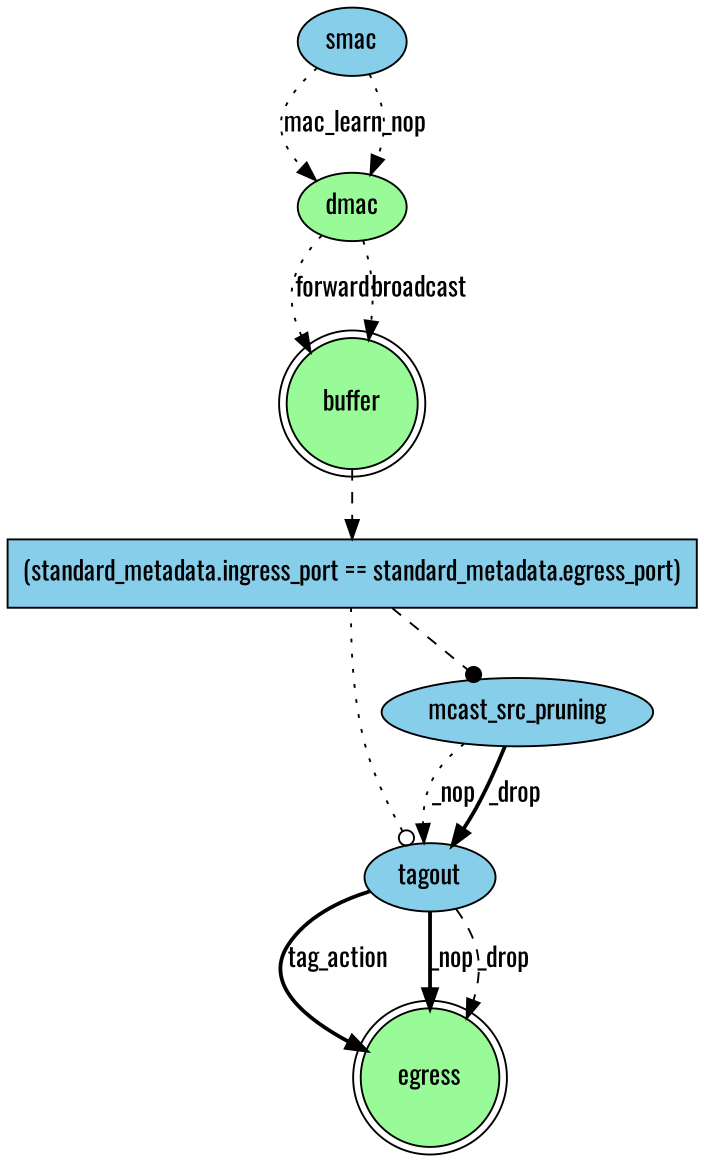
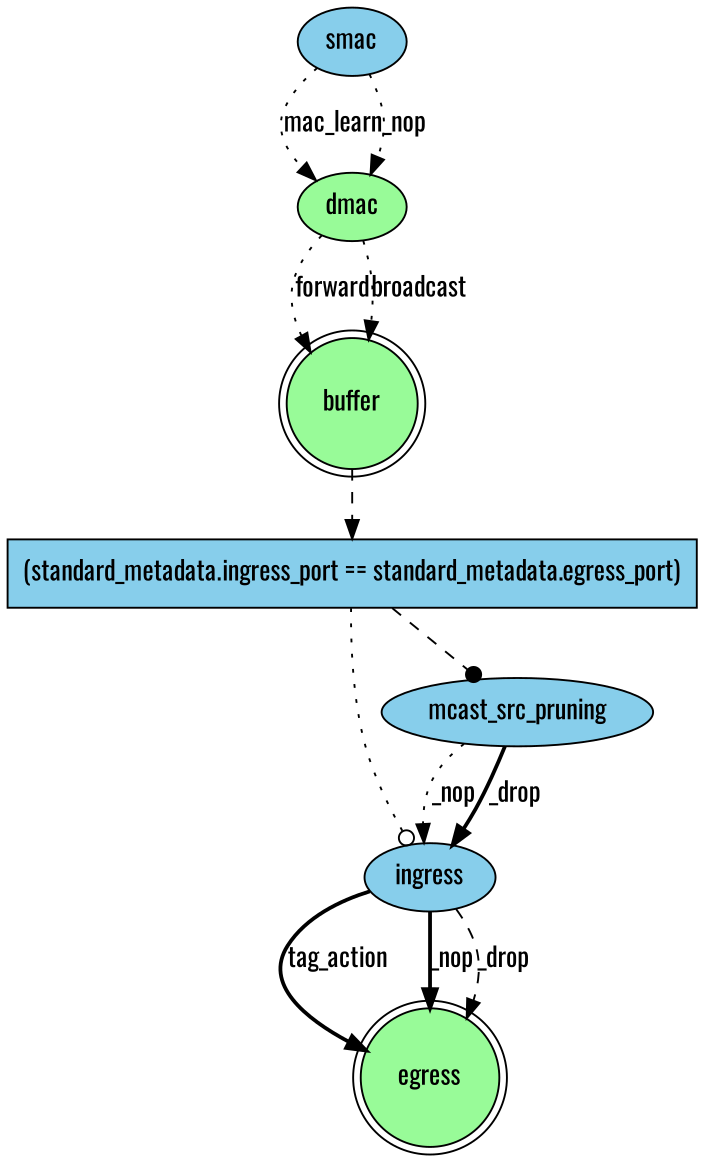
node "tagout": label "tagout" -> "ingress"
